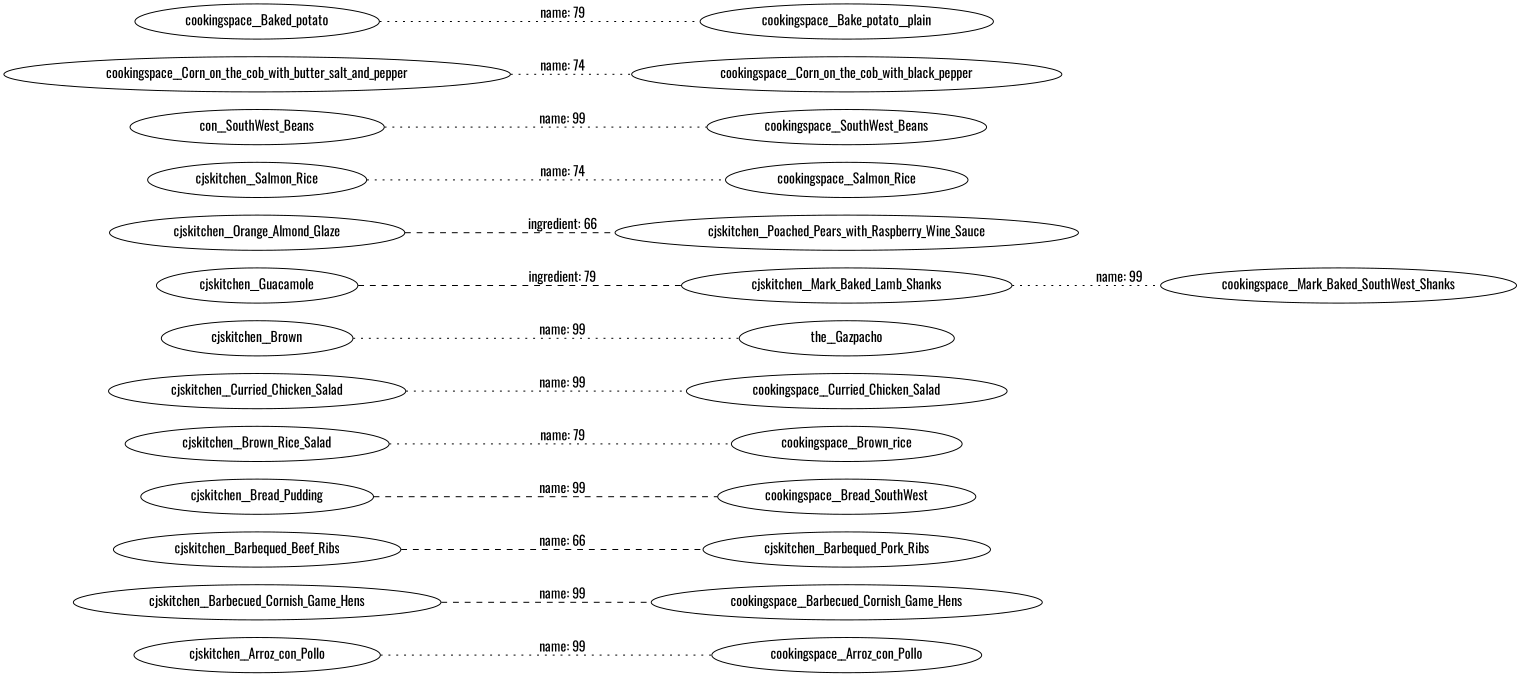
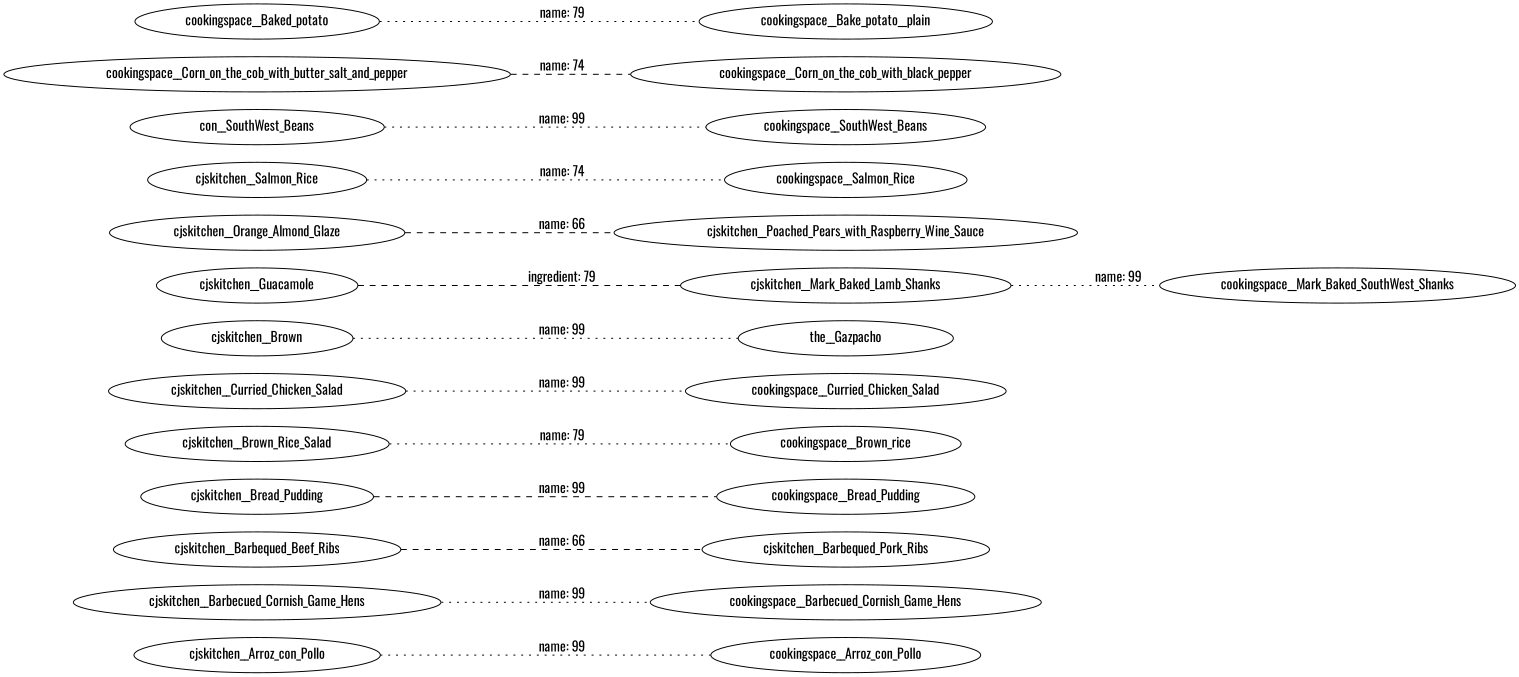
edge "cookingspace__Corn_on_the_cob_with_butter_salt_and_pepper" -- "cookingspace__Corn_on_the_cob_with_black_pepper": style dotted -> dashed
edge "cjskitchen__Orange_Almond_Glaze" -- "cjskitchen__Poached_Pears_with_Raspberry_Wine_Sauce": label "ingredient: 66" -> "name: 66"
node "cookingspace__Bread_SouthWest": label "cookingspace__Bread_SouthWest" -> "cookingspace__Bread_Pudding"
edge "cjskitchen__Barbecued_Cornish_Game_Hens" -- "cookingspace__Barbecued_Cornish_Game_Hens": style dashed -> dotted
